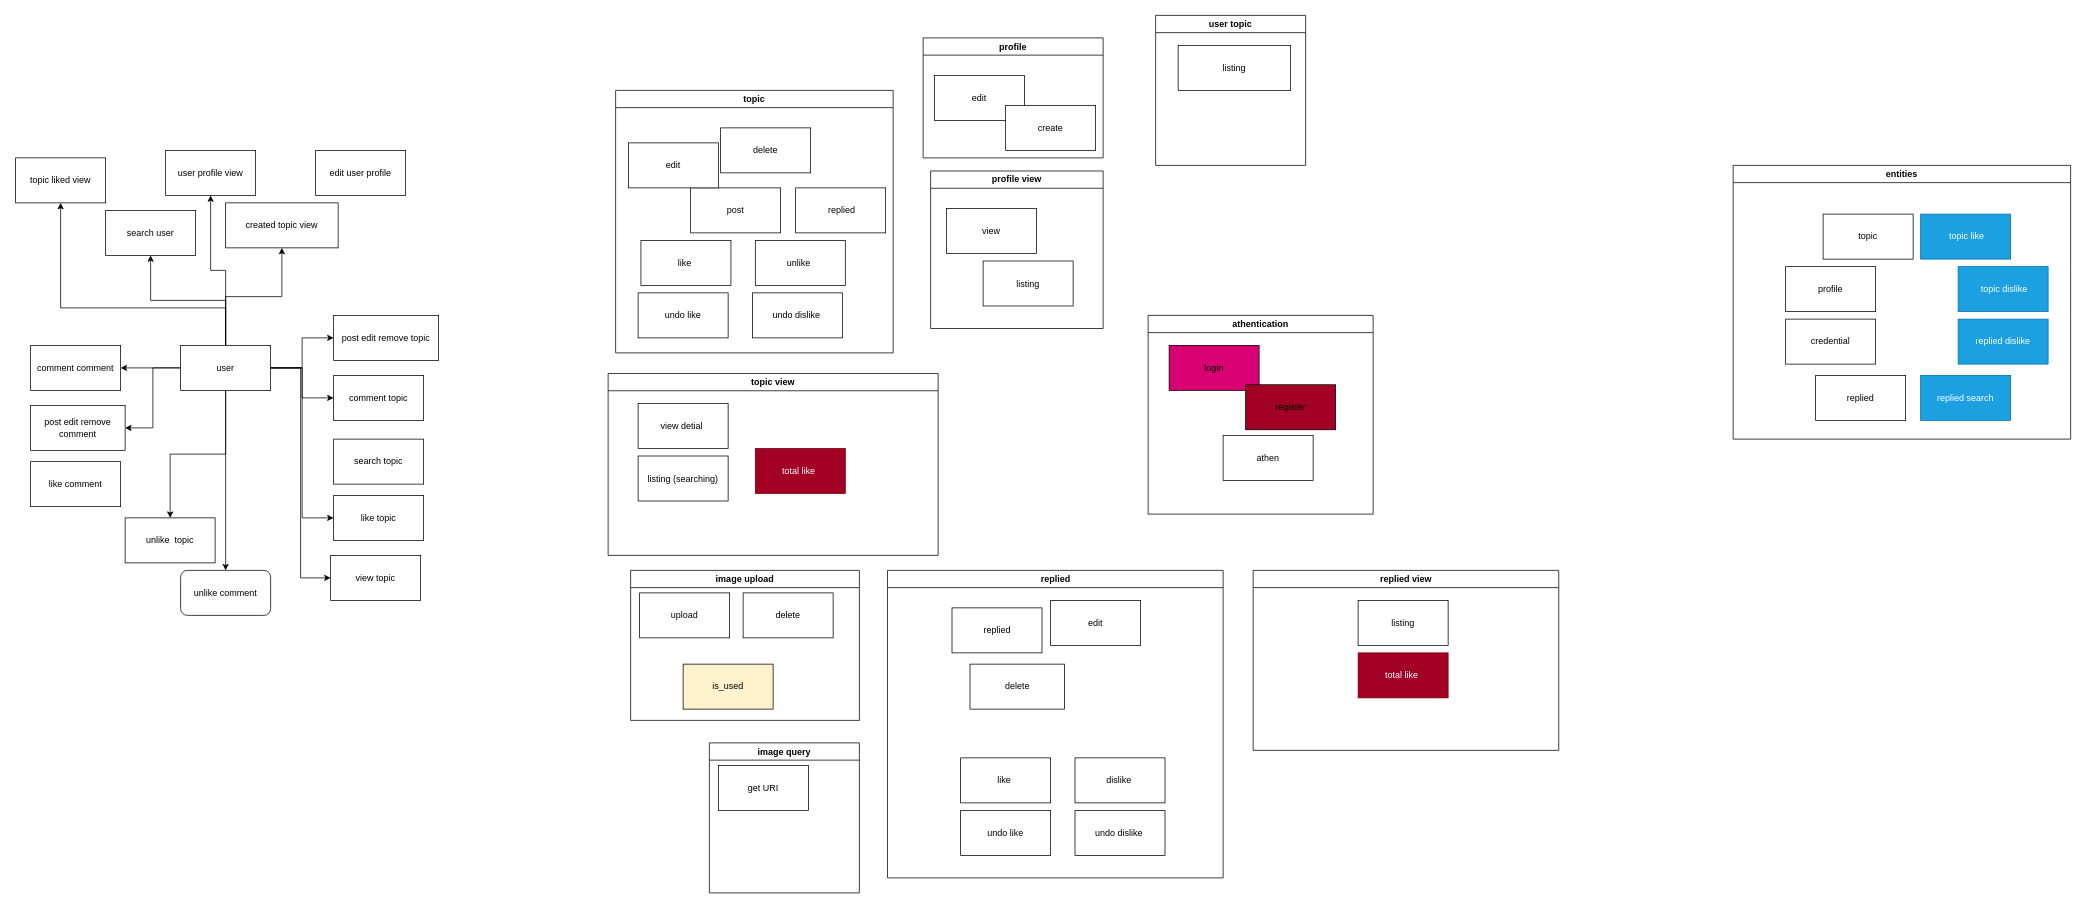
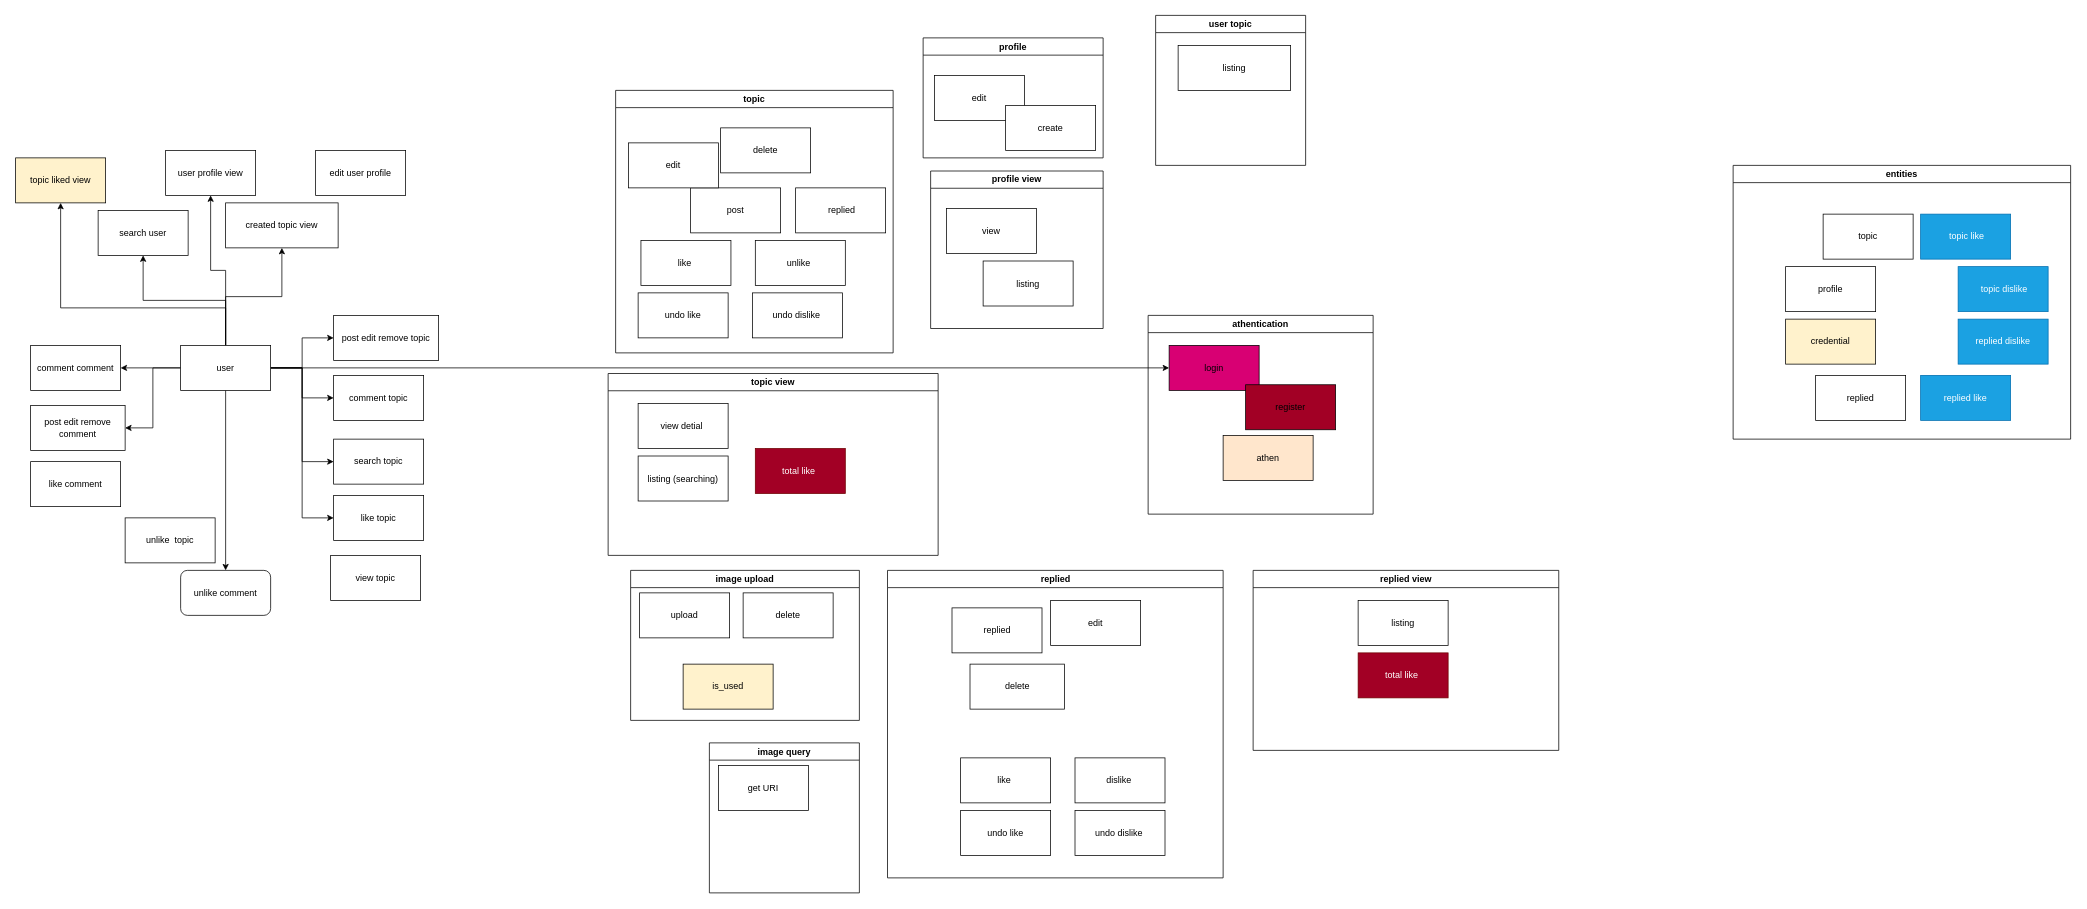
node "topic liked view": fillcolor #ffffff -> #fff2cc
node "search user": moved (150, 233) -> (143, 233)
node "credential": fillcolor #ffffff -> #fff2cc
node "replied search": label "replied search" -> "replied like"
edge "user" -> "unlike topic": now "user" -> "search topic"
node "athen": fillcolor #ffffff -> #ffe6cc
edge "user" -> "view topic": now "user" -> "login"
